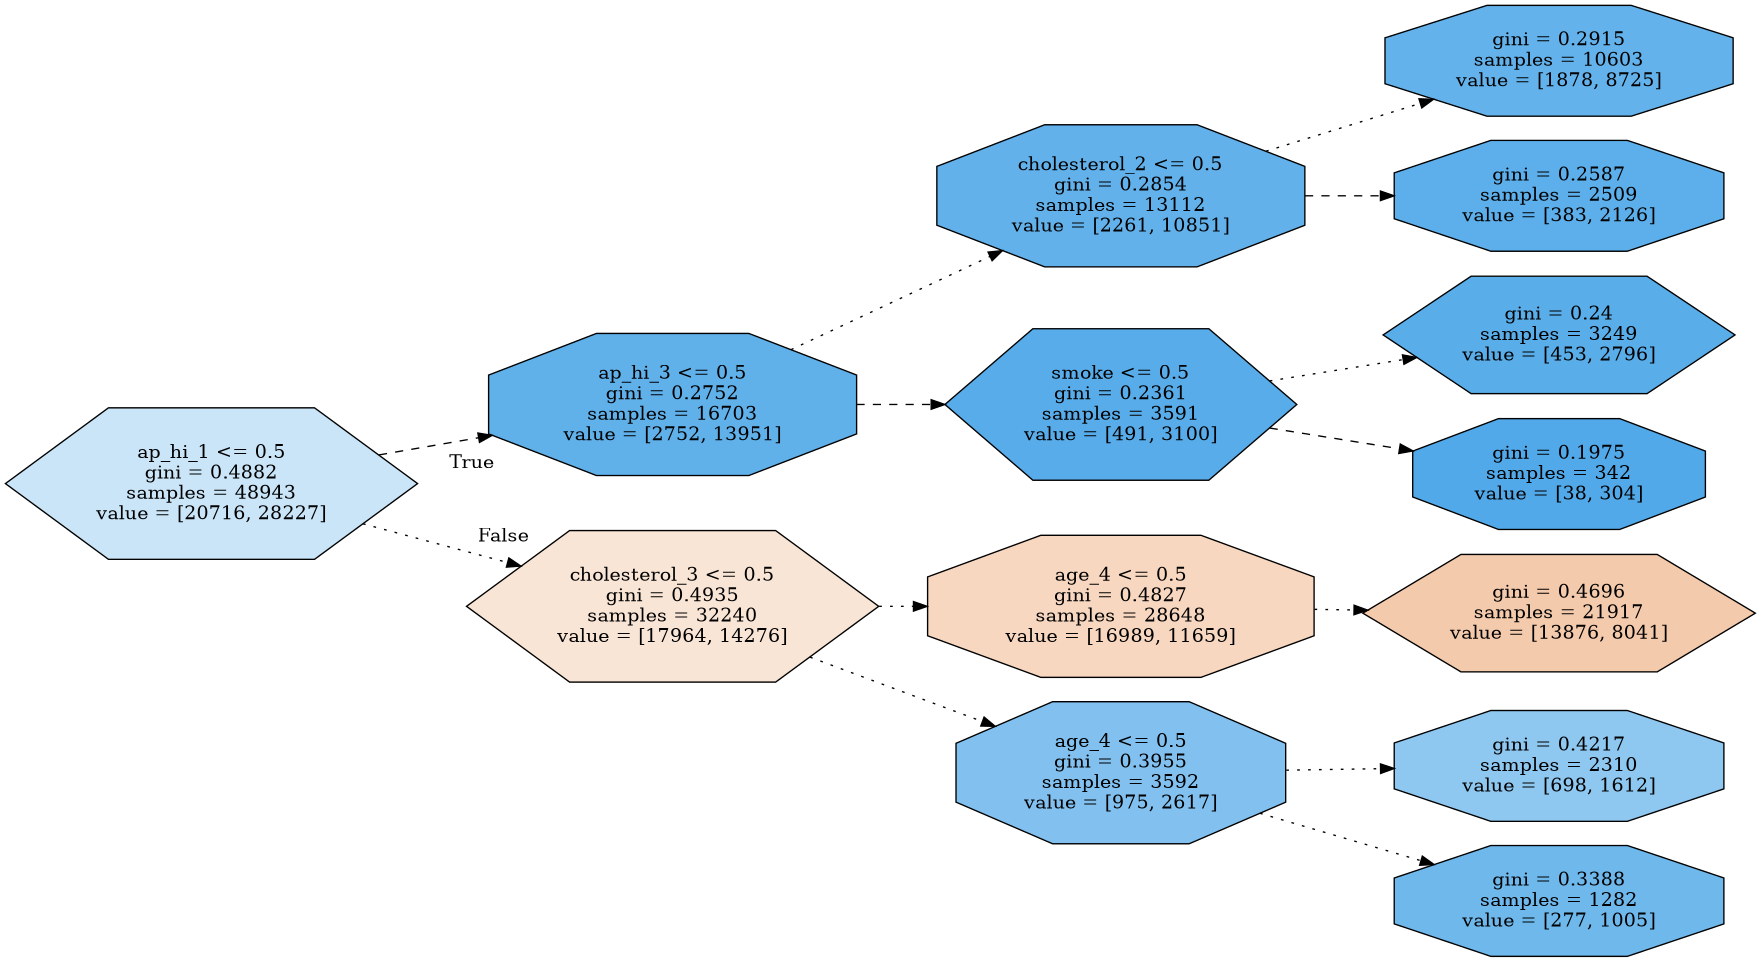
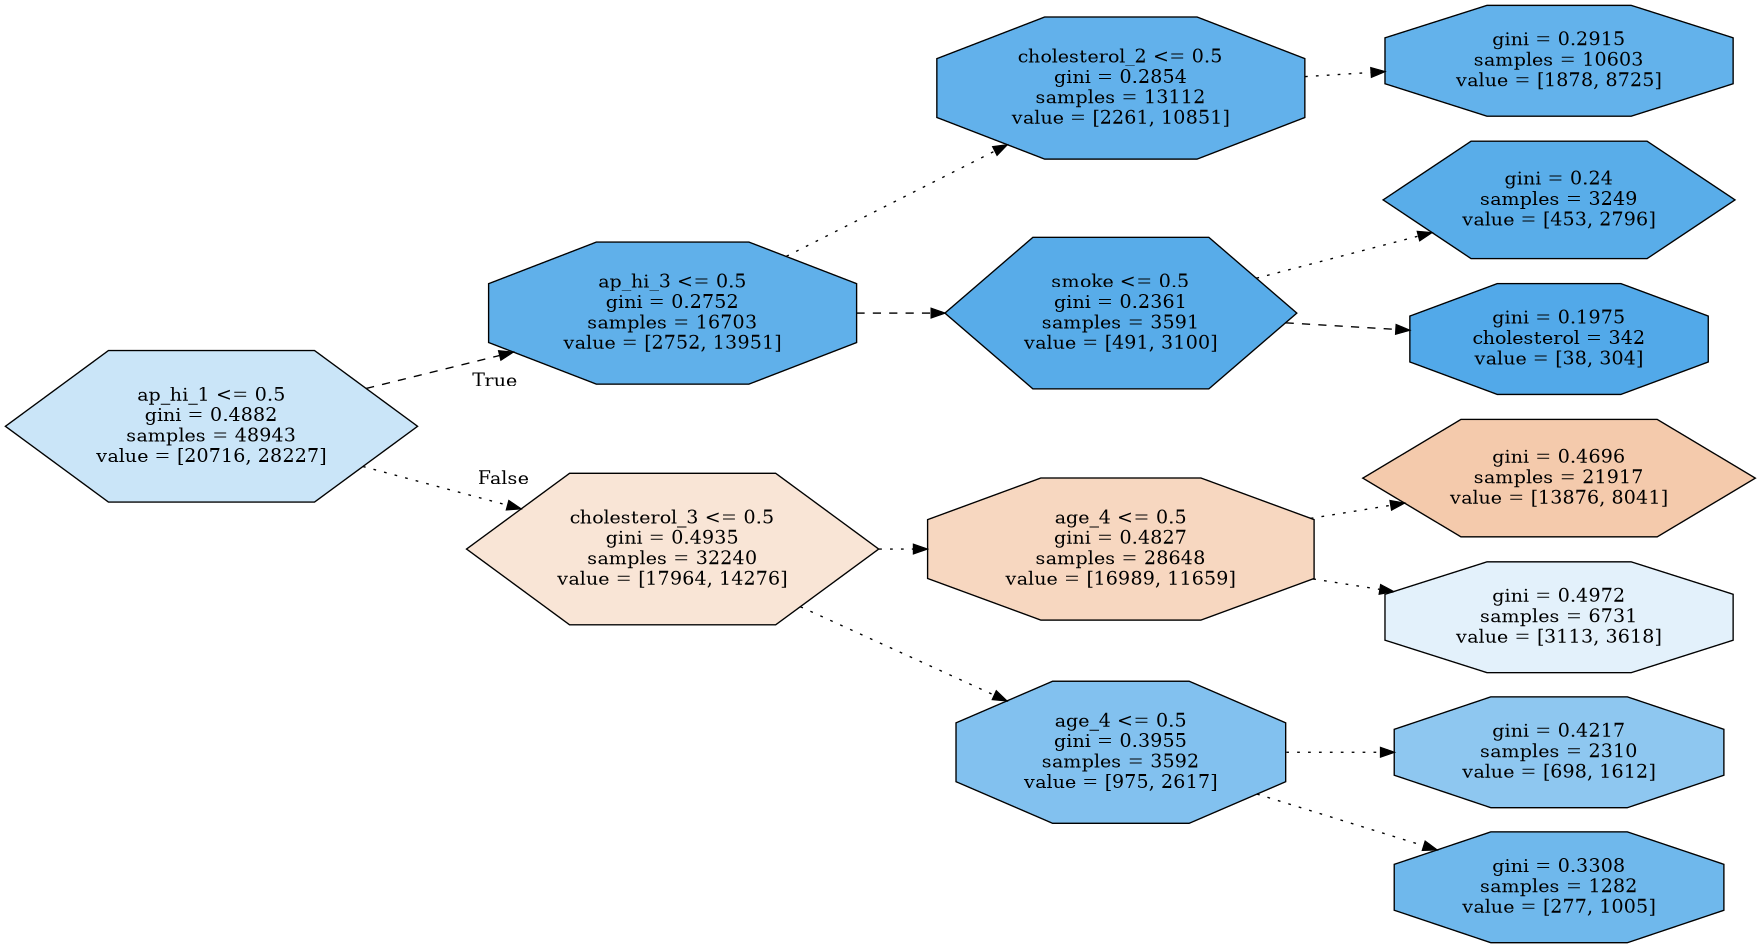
node "gini = 0.2587 samples = 2509 value = [383, 2126]": removed
node "gini = 0.1975 samples = 342 value = [38, 304]": label "gini = 0.1975 samples = 342 value = [38, 304]" -> "gini = 0.1975 cholesterol = 342 value = [38, 304]"
node "gini = 0.4972 samples = 6731 value = [3113, 3618]": added
node "gini = 0.3388 samples = 1282 value = [277, 1005]": label "gini = 0.3388 samples = 1282 value = [277, 1005]" -> "gini = 0.3308 samples = 1282 value = [277, 1005]"
